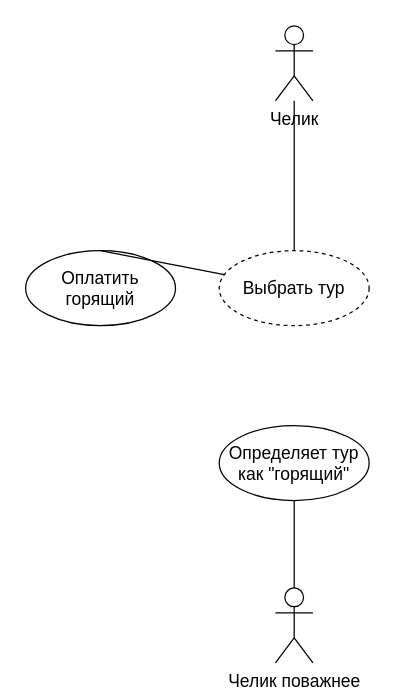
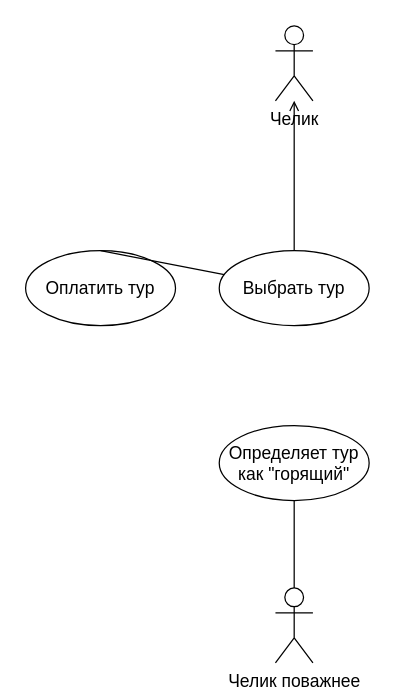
edge "Челик" -- "Выбрать тур": arrowhead none -> open
node "Оплатить горящий": label "Оплатить горящий" -> "Оплатить тур"
node "Выбрать тур": style dashed -> solid
